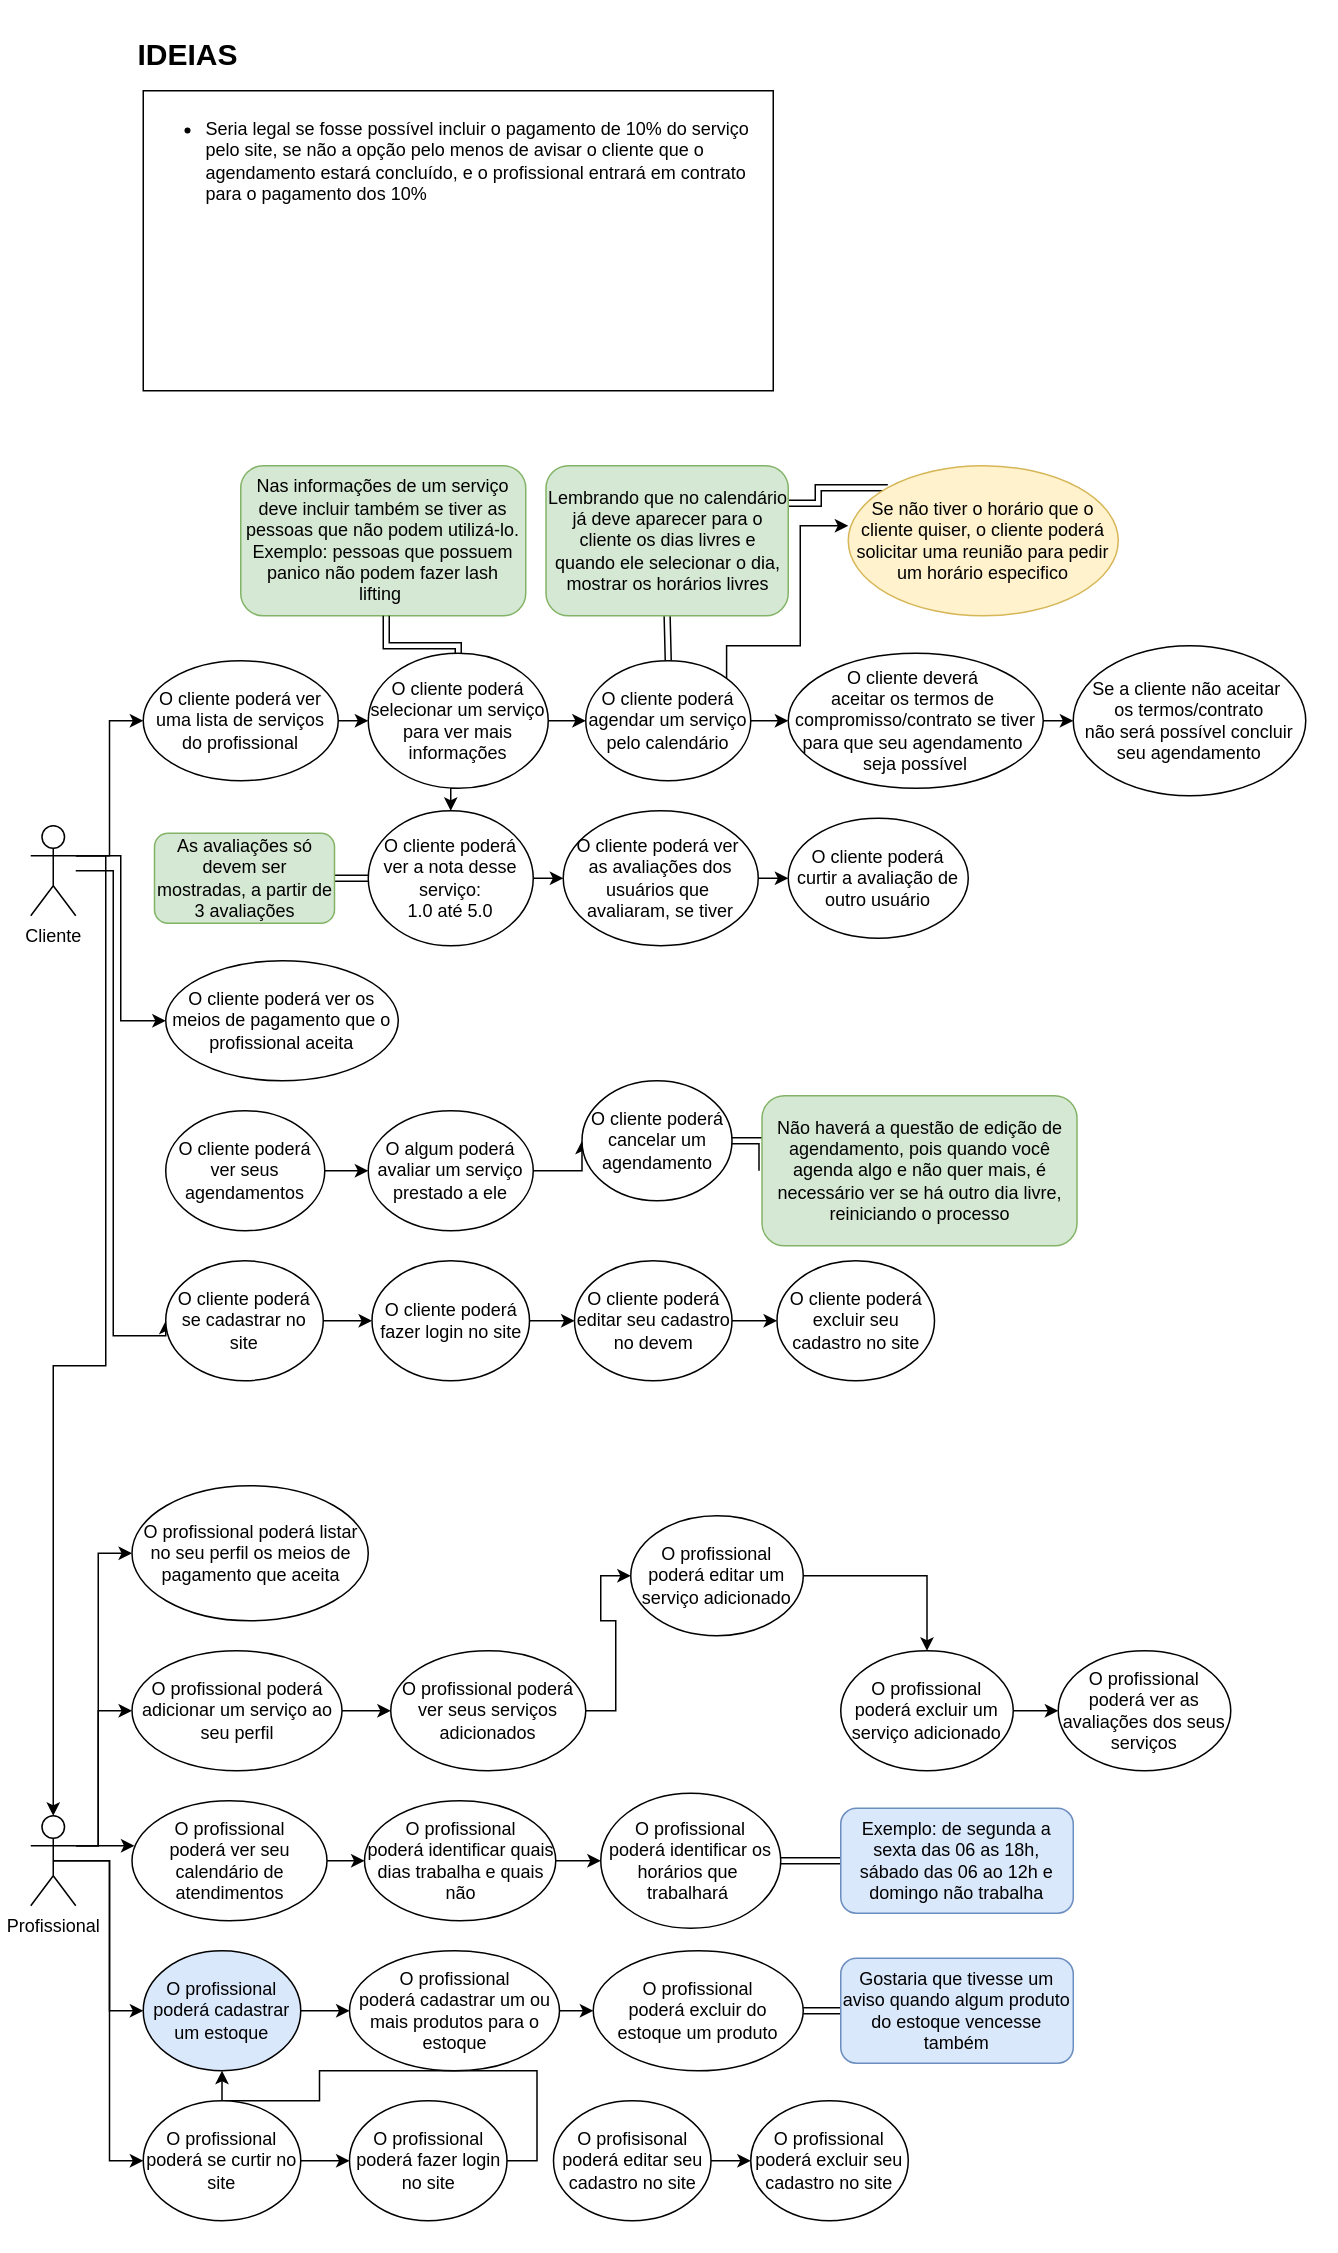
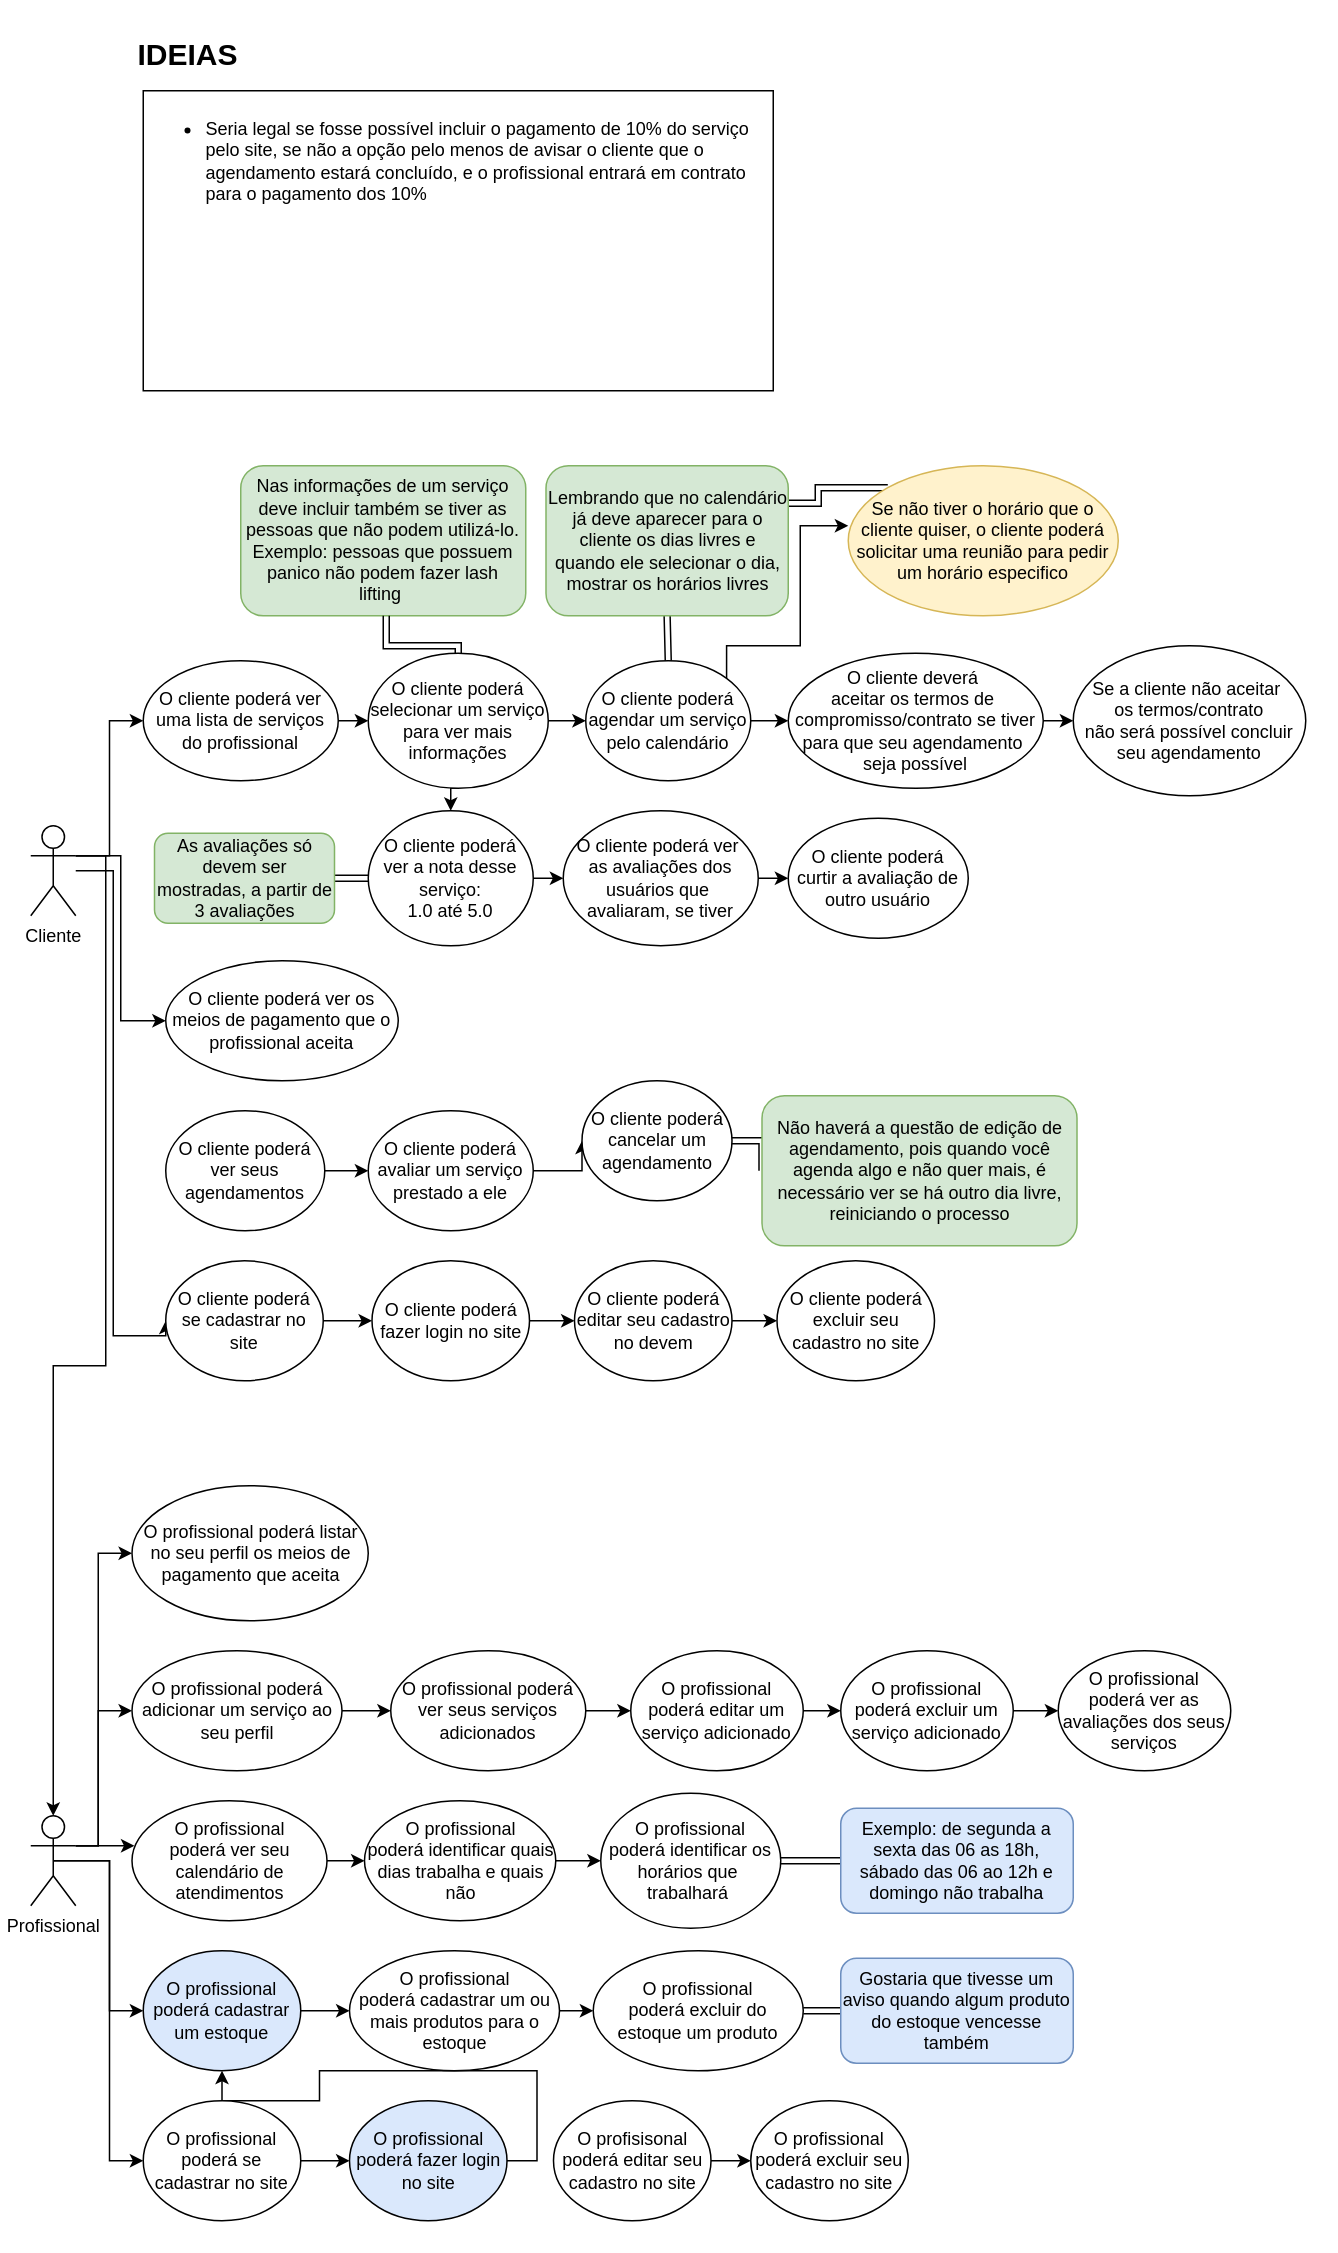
node "O algum poderá avaliar um serviço prestado a ele": label "O algum poderá avaliar um serviço prestado a ele" -> "O cliente poderá avaliar um serviço prestado a ele"
node "O profissional poderá editar um serviço adicionado": moved (717, 1576) -> (717, 1711)
node "O profissional poderá se curtir no site": label "O profissional poderá se curtir no site" -> "O profissional poderá se cadastrar no site"
node "O profissional poderá fazer login no site": fillcolor #ffffff -> #dae8fc
